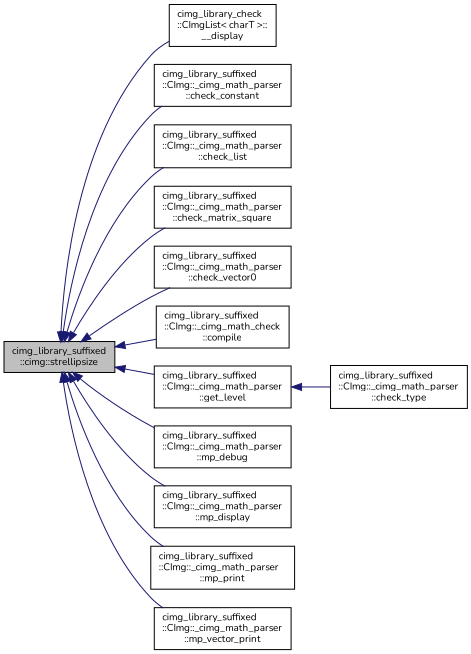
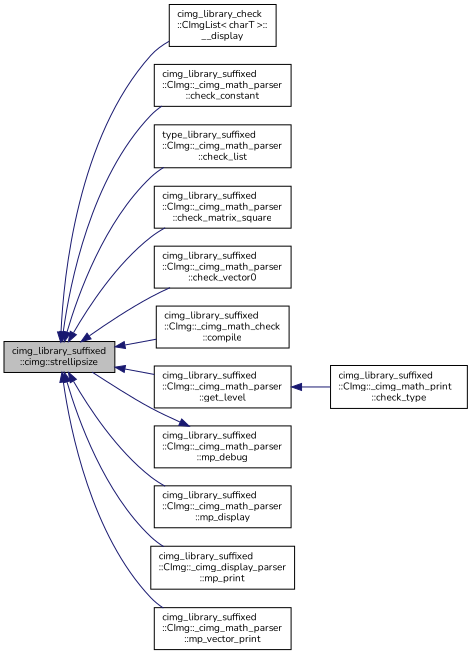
node "cimg_library_suffixed ::CImg::_cimg_math_parser ::check_list": label "cimg_library_suffixed ::CImg::_cimg_math_parser ::check_list" -> "type_library_suffixed ::CImg::_cimg_math_parser ::check_list"
node "cimg_library_suffixed ::CImg::_cimg_math_parser ::check_type": label "cimg_library_suffixed ::CImg::_cimg_math_parser ::check_type" -> "cimg_library_suffixed ::CImg::_cimg_math_print ::check_type"
edge "cimg_library_suffixed ::CImg::_cimg_math_parser ::mp_debug" -> "cimg_library_suffixed ::cimg::strellipsize": reversed
node "cimg_library_suffixed ::CImg::_cimg_math_parser ::mp_print": label "cimg_library_suffixed ::CImg::_cimg_math_parser ::mp_print" -> "cimg_library_suffixed ::CImg::_cimg_display_parser ::mp_print"
